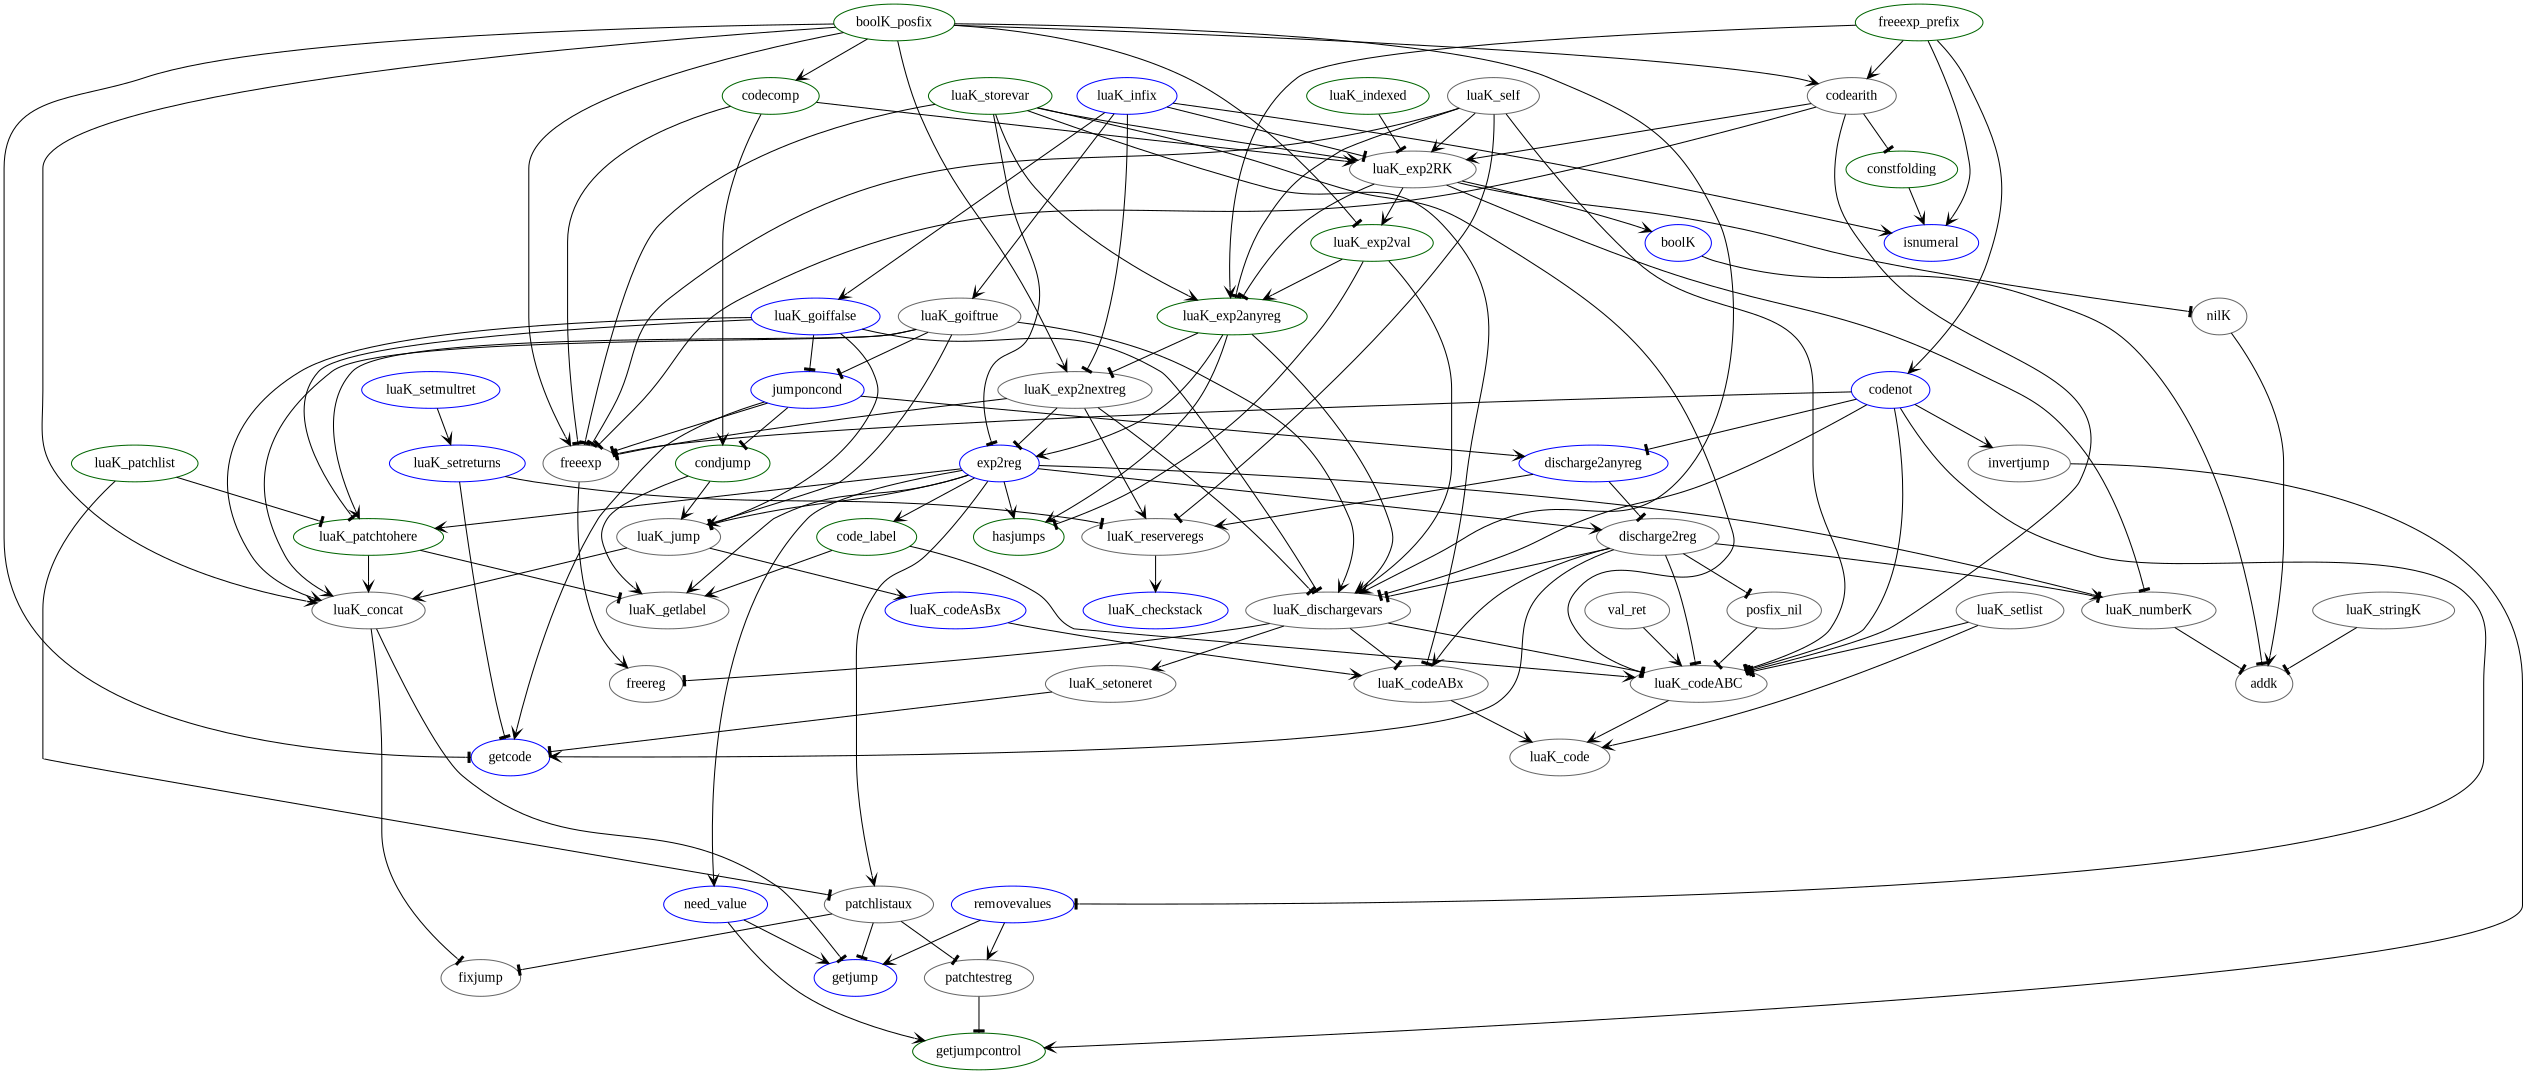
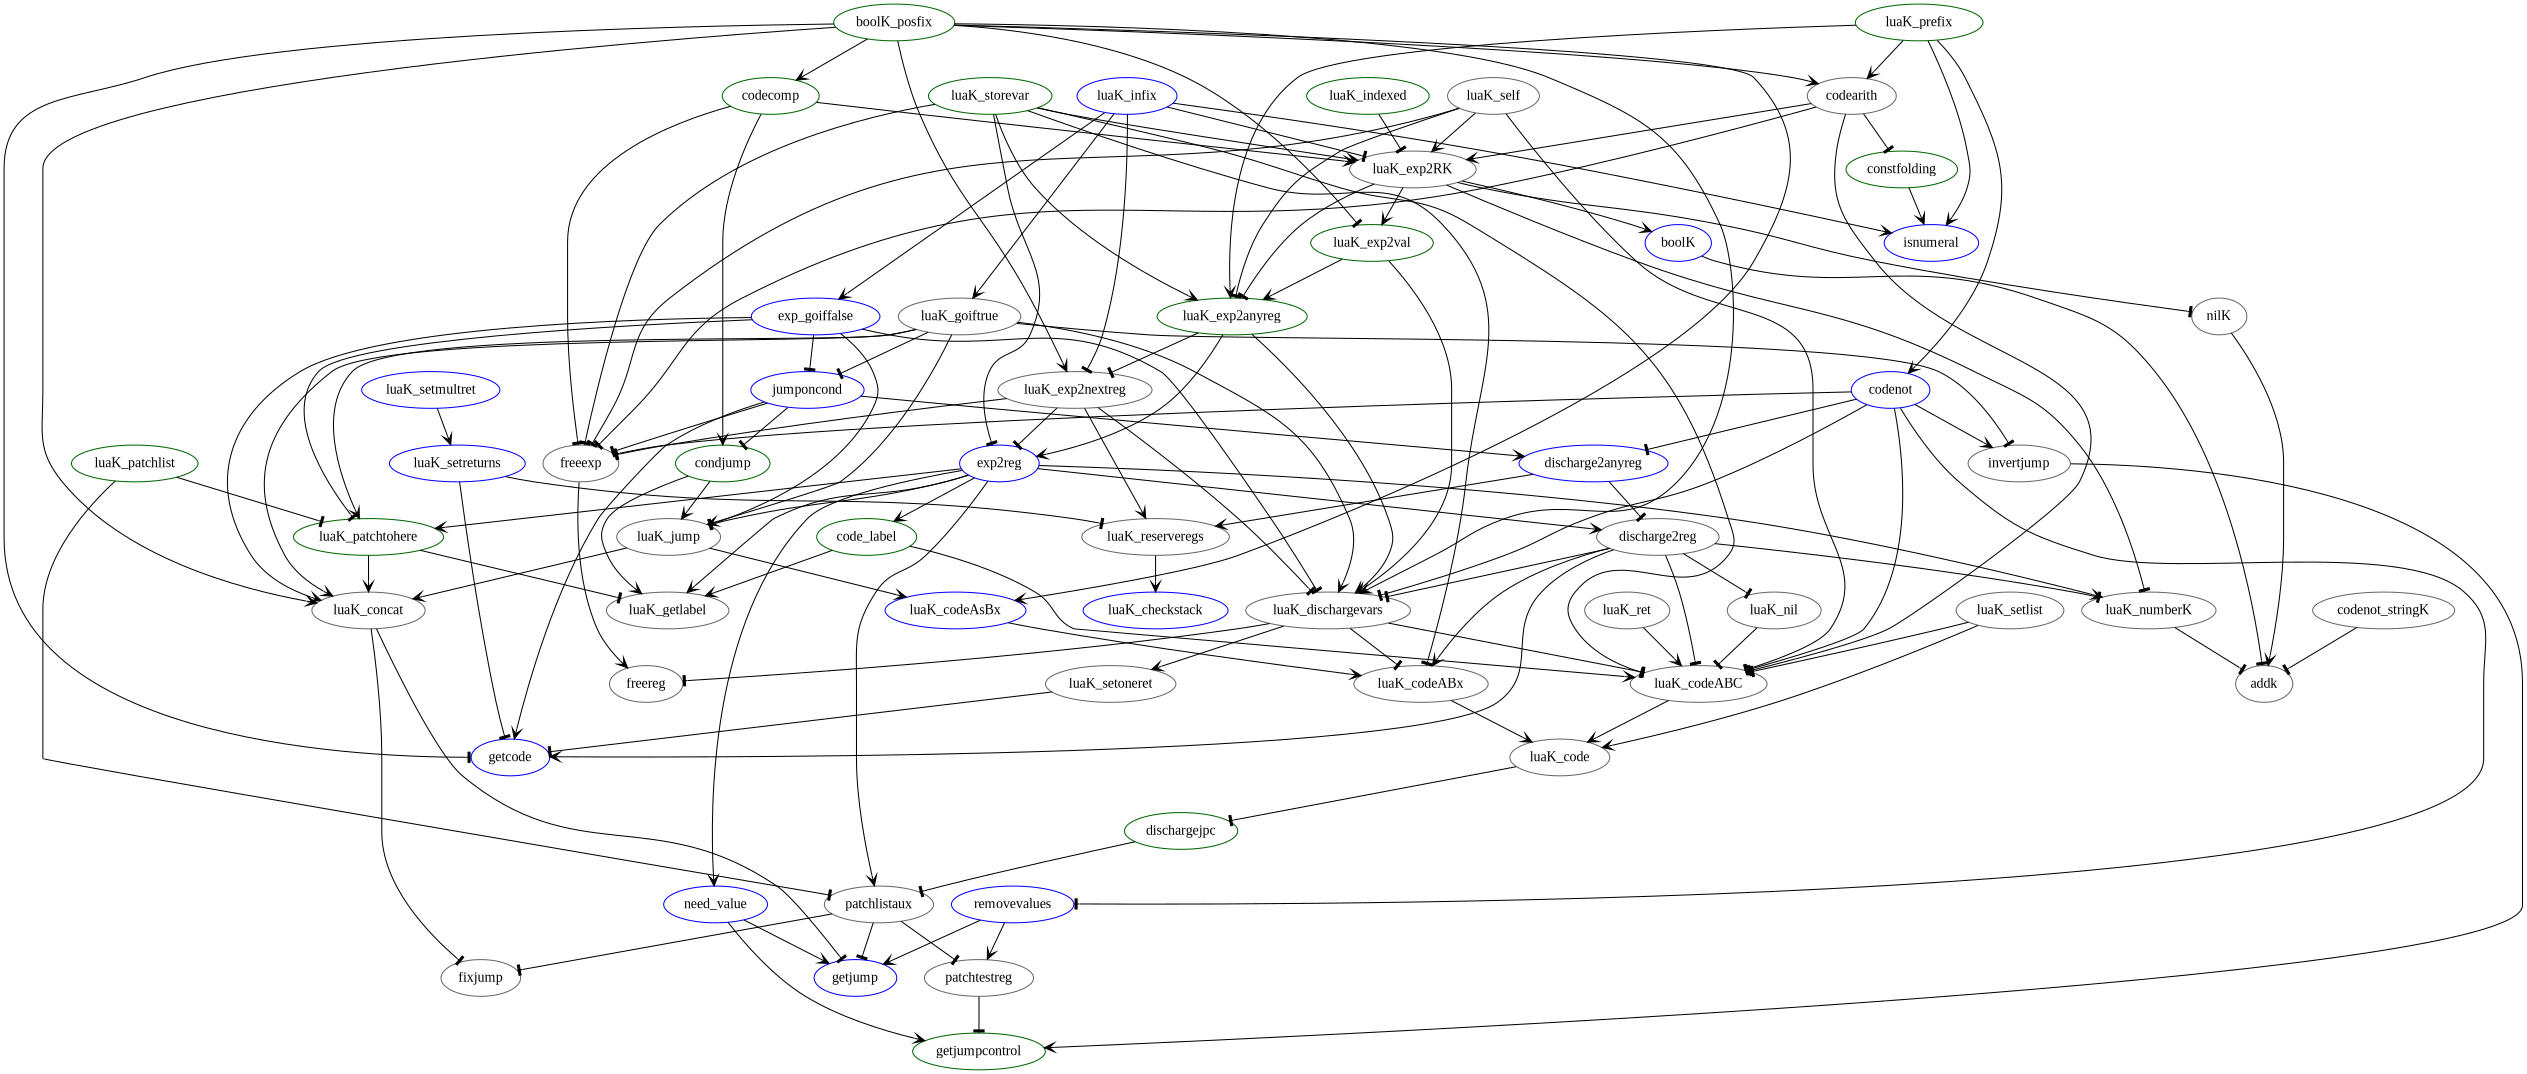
node "freeexp_prefix": label "freeexp_prefix" -> "luaK_prefix"
edge "boolK_posfix" -> "freeexp": now "boolK_posfix" -> "luaK_codeAsBx"
node "luaK_goiffalse": label "luaK_goiffalse" -> "exp_goiffalse"
edge "luaK_self" -> "luaK_reserveregs": removed
edge "luaK_goiftrue" -> "invertjump": added
node "hasjumps": removed
node "val_ret": label "val_ret" -> "luaK_ret"
node "posfix_nil": label "posfix_nil" -> "luaK_nil"
node "luaK_stringK": label "luaK_stringK" -> "codenot_stringK"
node "dischargejpc": added
